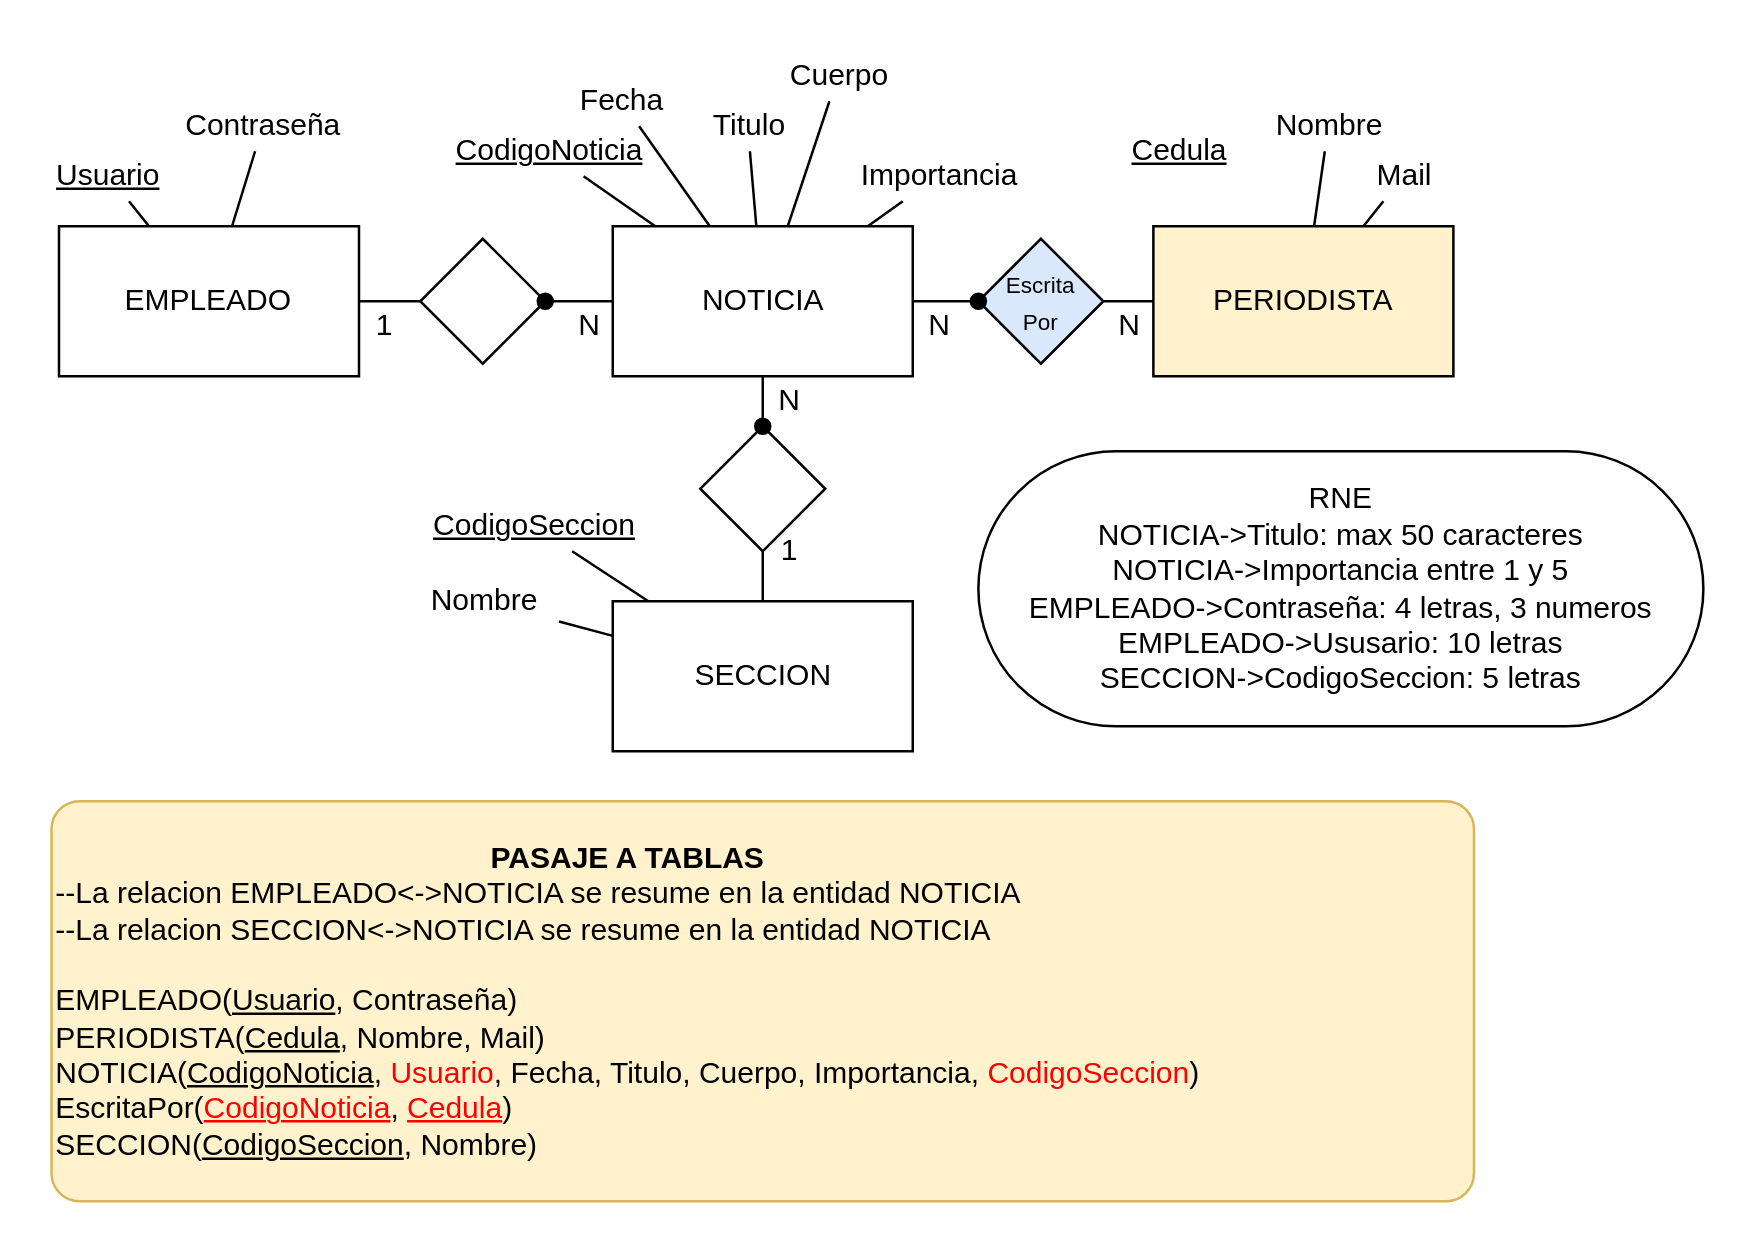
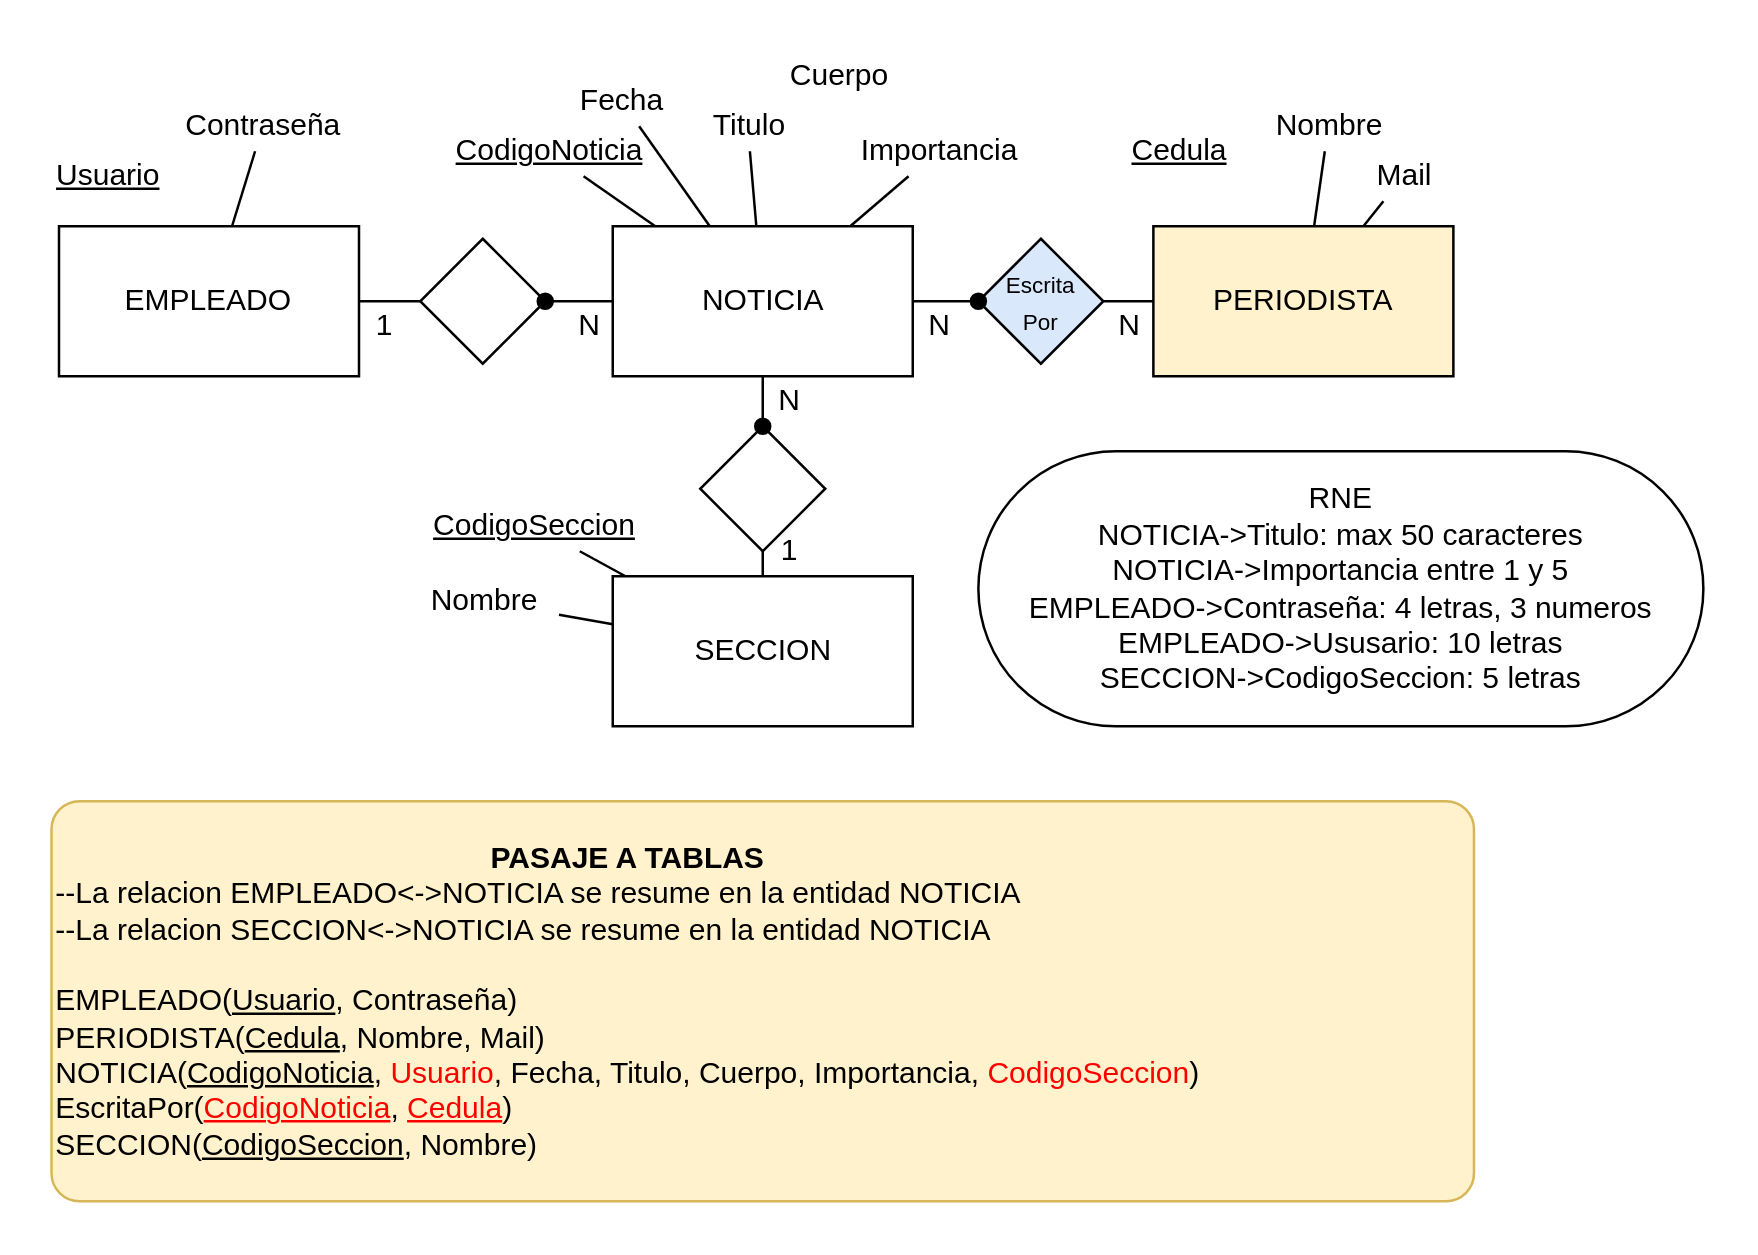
edge "Cuerpo" -- "NOTICIA": removed
node "Importancia": moved (938, 176) -> (938, 151)
edge "Usuario" -- "EMPLEADO": removed
node "SECCION": moved (763, 676) -> (763, 651)
